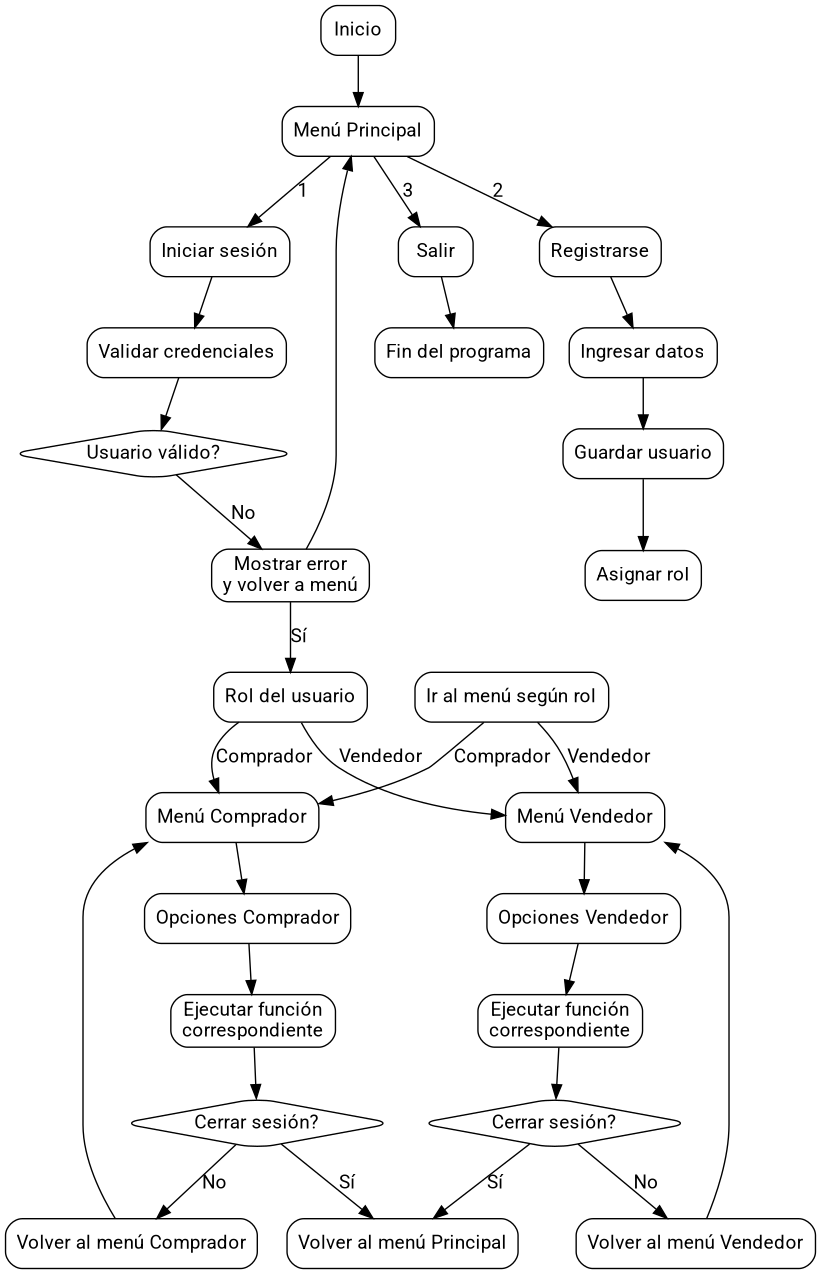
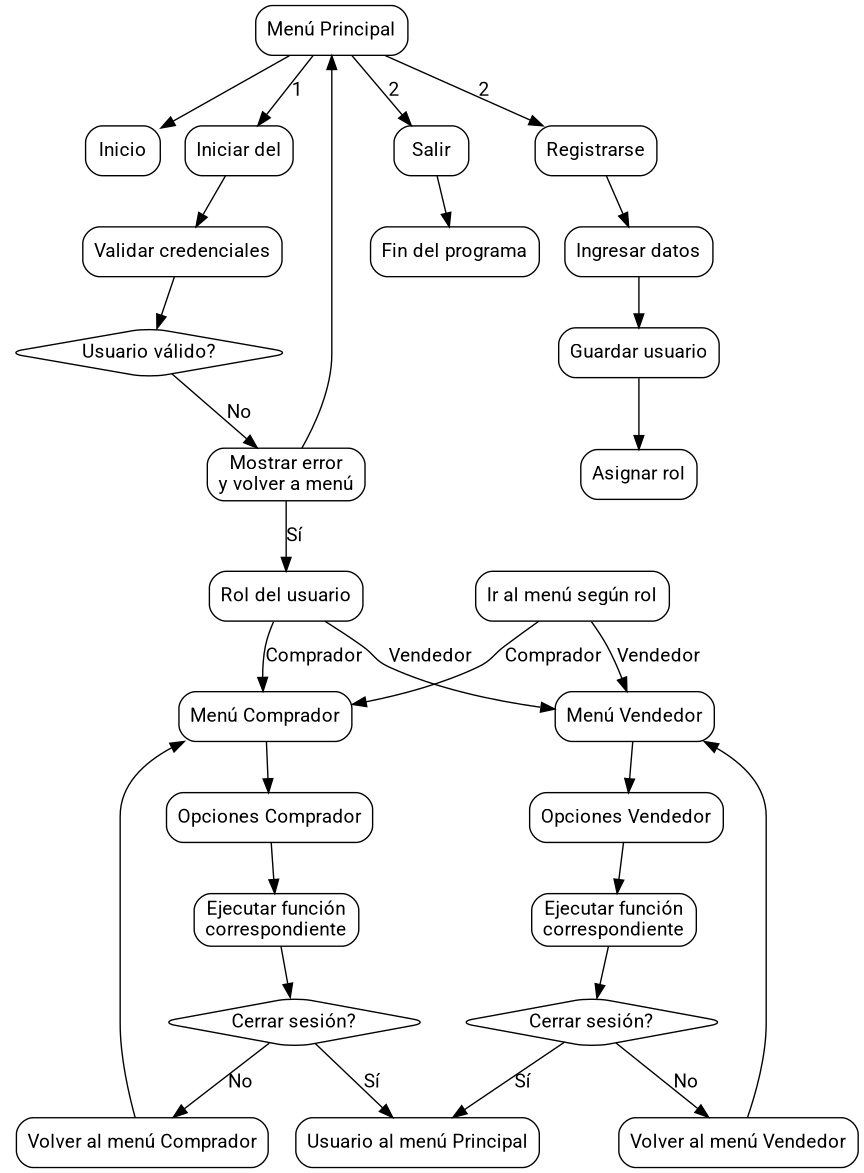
edge "Inicio" -> "Menú Principal": reversed
edge "Menú Principal" -> "Salir": label "3" -> "2"
node "Iniciar sesión": label "Iniciar sesión" -> "Iniciar del"
node "Volver al menú Principal": label "Volver al menú Principal" -> "Usuario al menú Principal"
